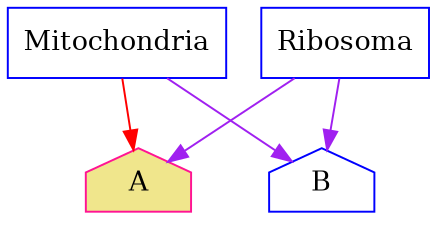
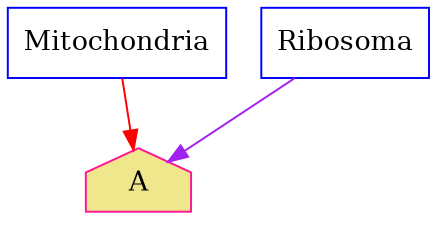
node "B": removed
